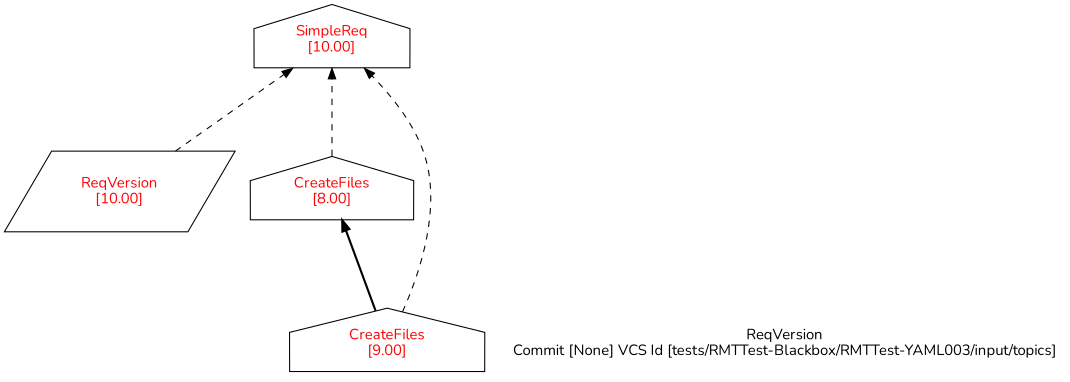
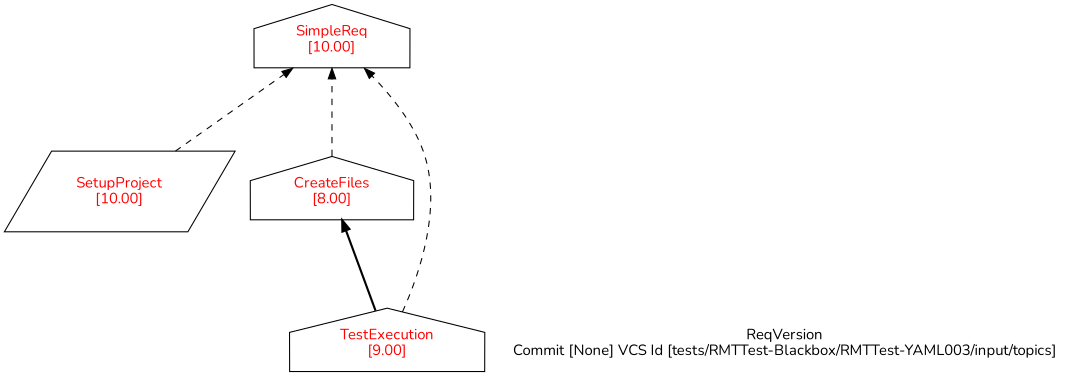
node "ReqVersion [10.00]": label "ReqVersion [10.00]" -> "SetupProject [10.00]"
node "CreateFiles [9.00]": label "CreateFiles [9.00]" -> "TestExecution [9.00]"
